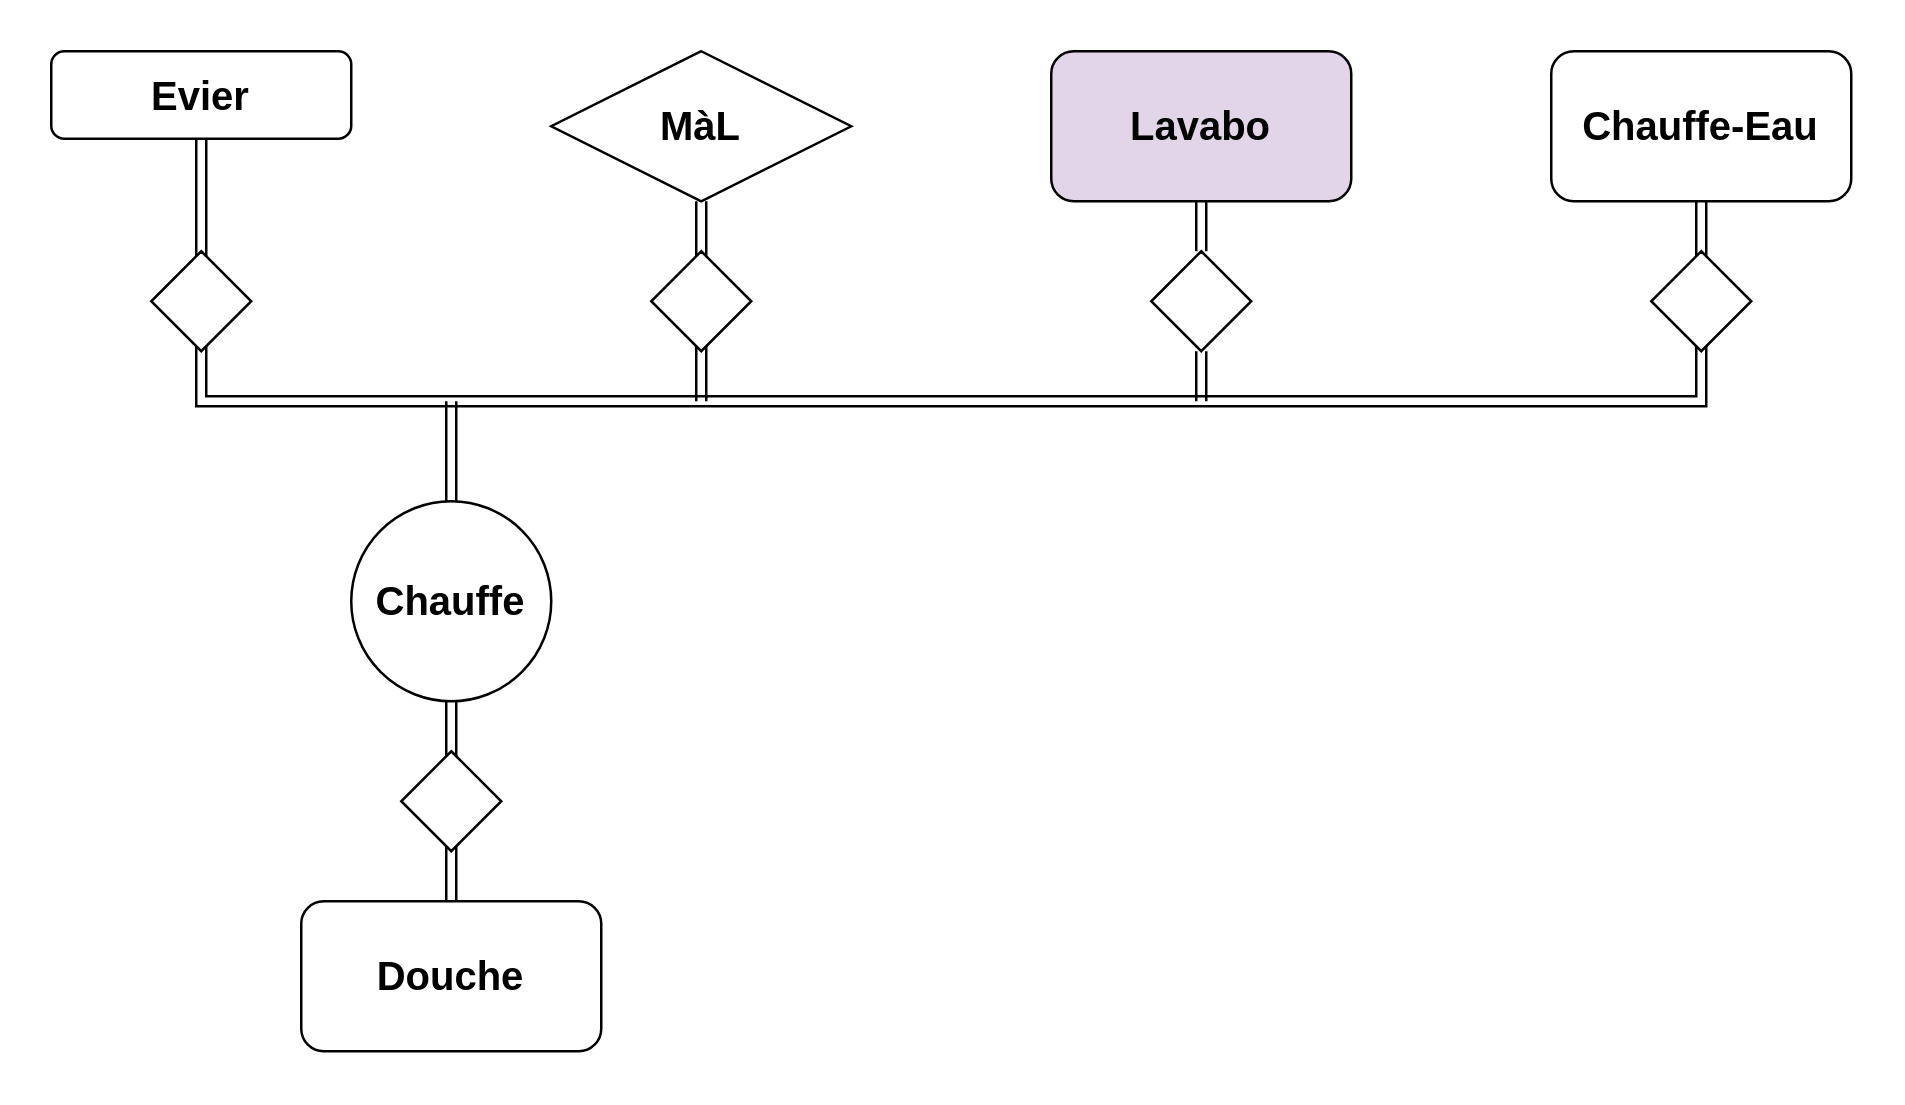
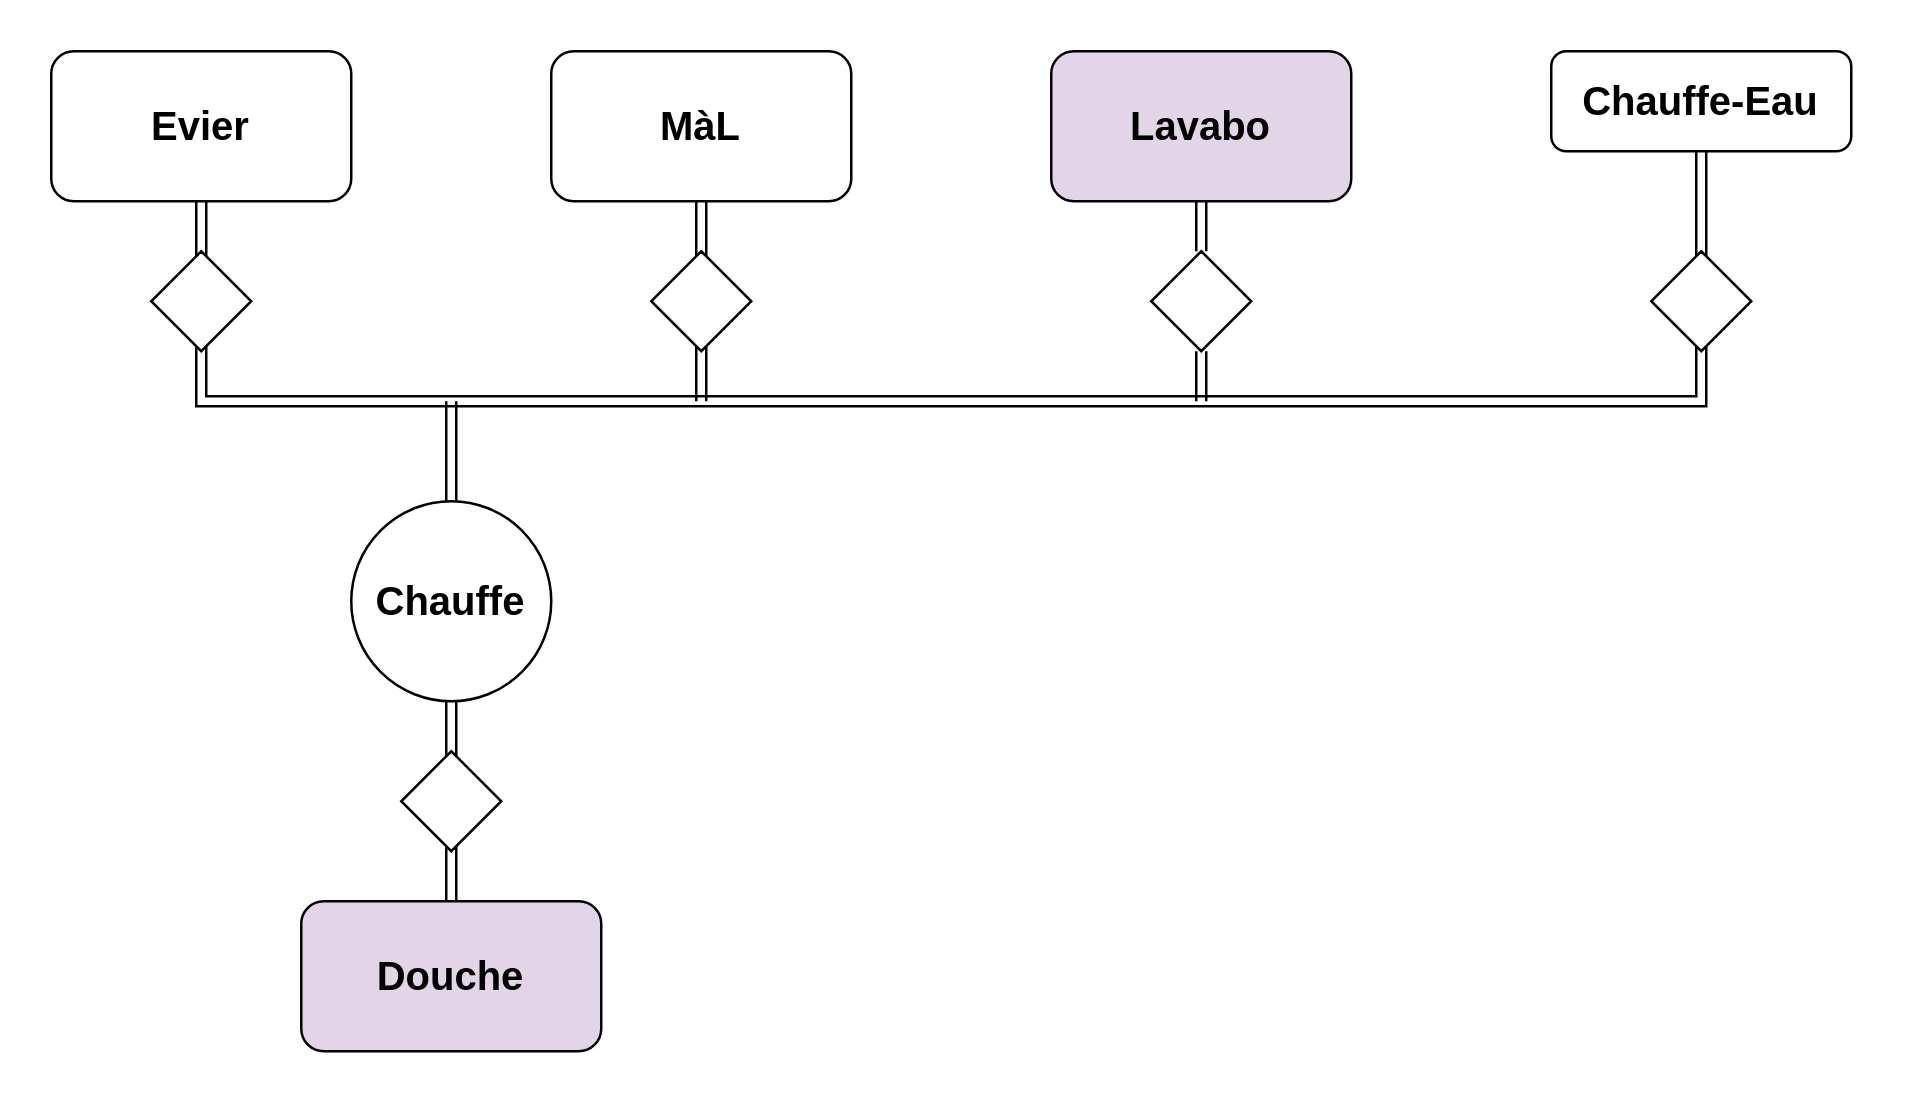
node "Evier": size 300x88 -> 300x150
node "MàL": shape diamond -> rounded rectangle
node "Chauffe-Eau": size 300x150 -> 300x100
node "Douche": fillcolor #ffffff -> #e1d5e7
